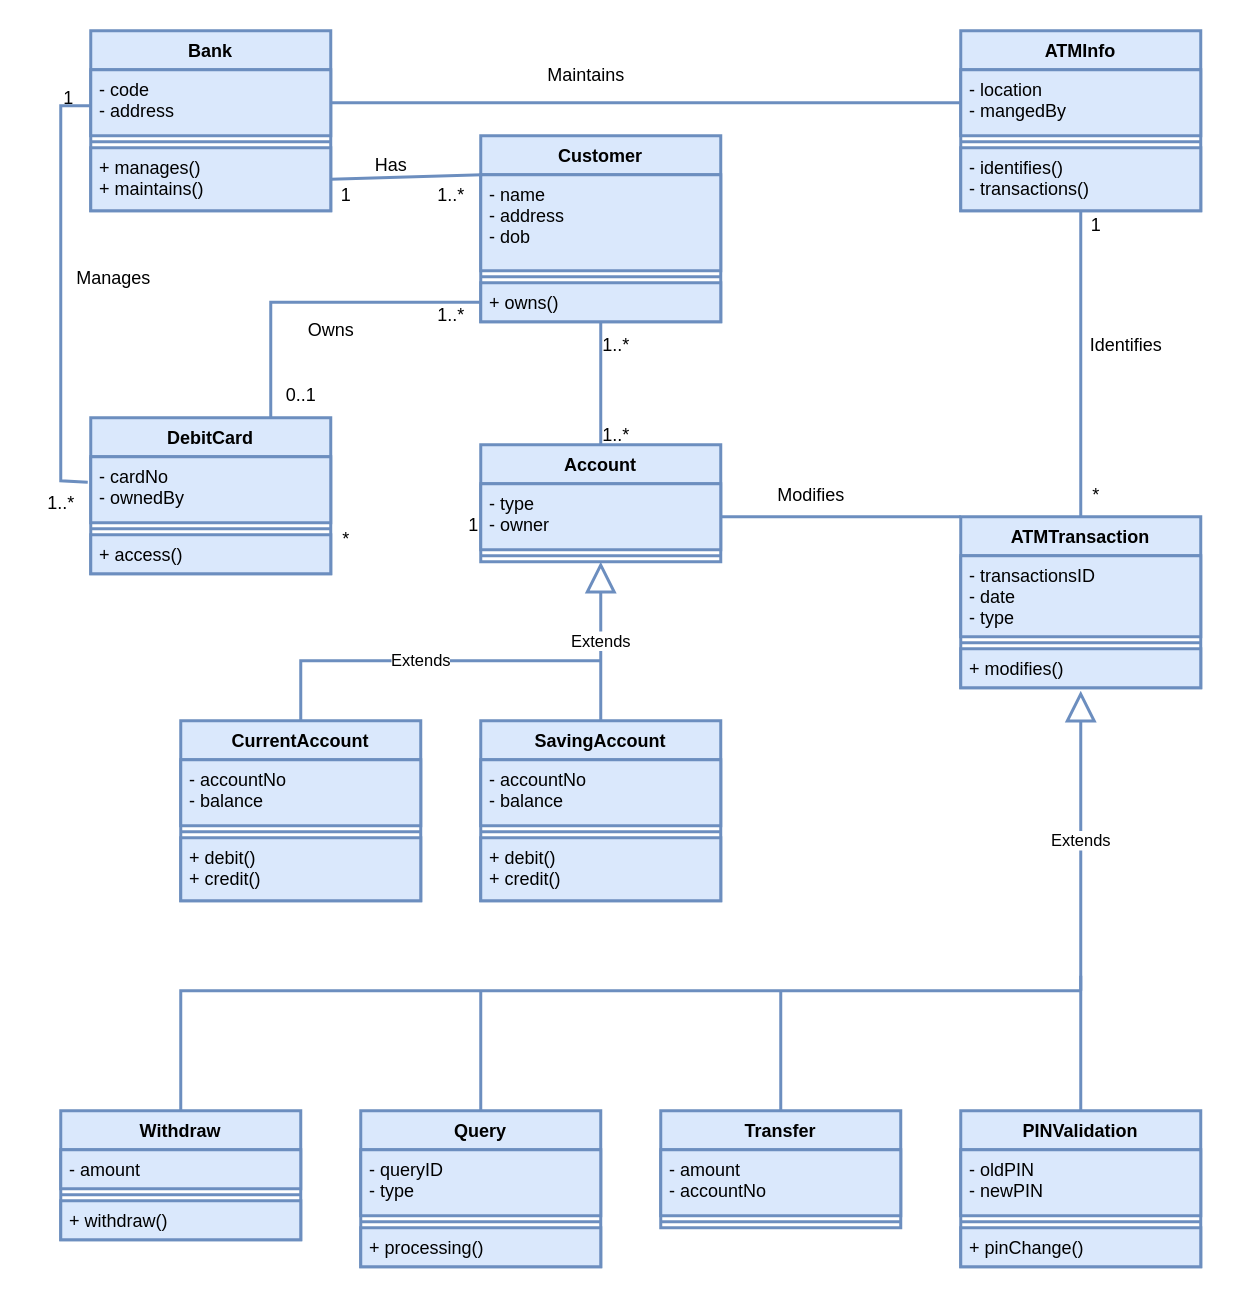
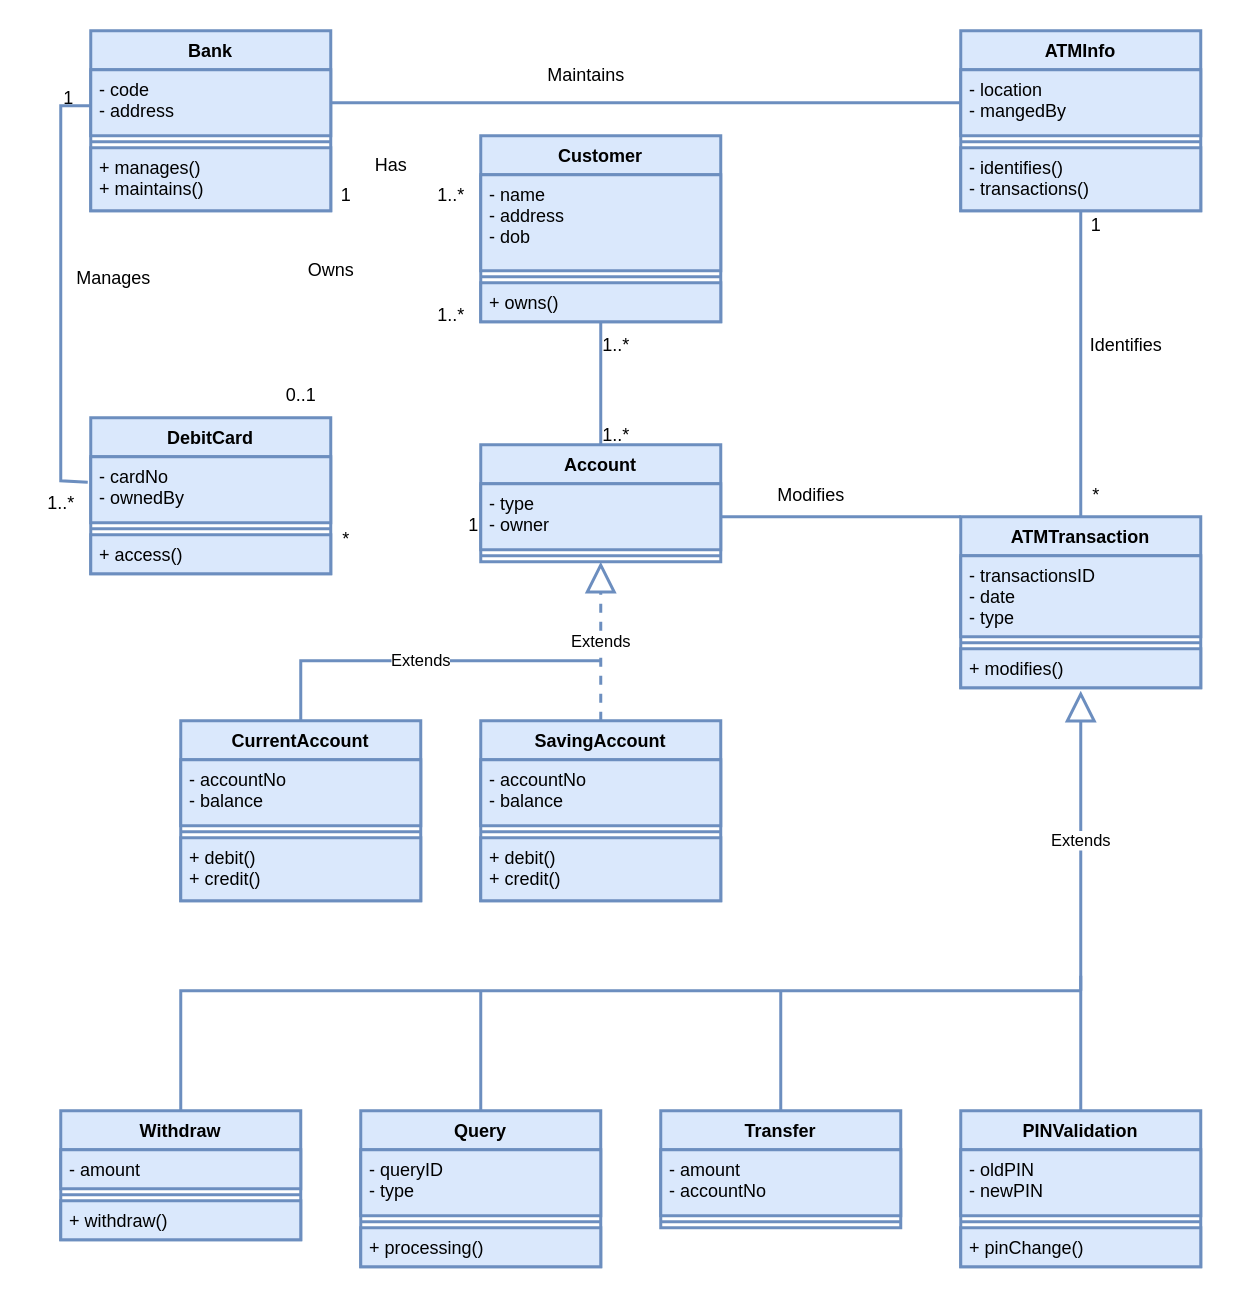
edge "+ manages() + maintains()" -- "- name - address - dob": removed
edge "+ owns()" -- "DebitCard": removed
node "Owns": moved (331, 331) -> (331, 271)
edge "SavingAccount" -> "Account": style solid -> dashed
